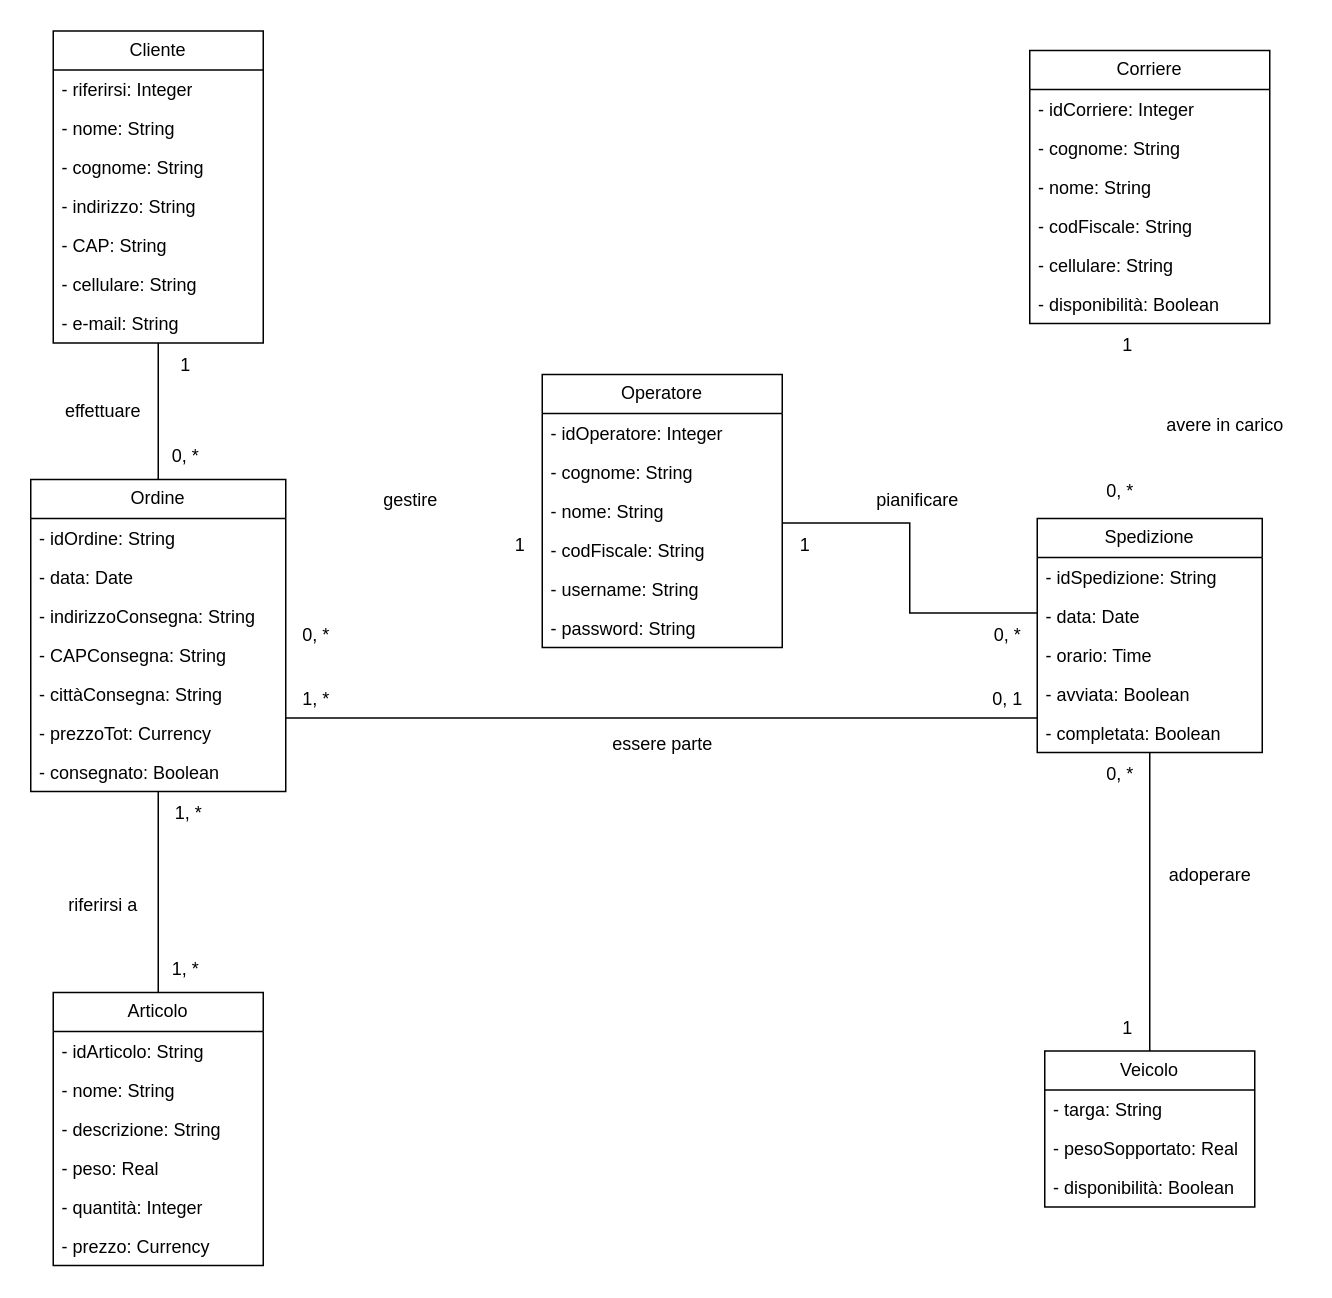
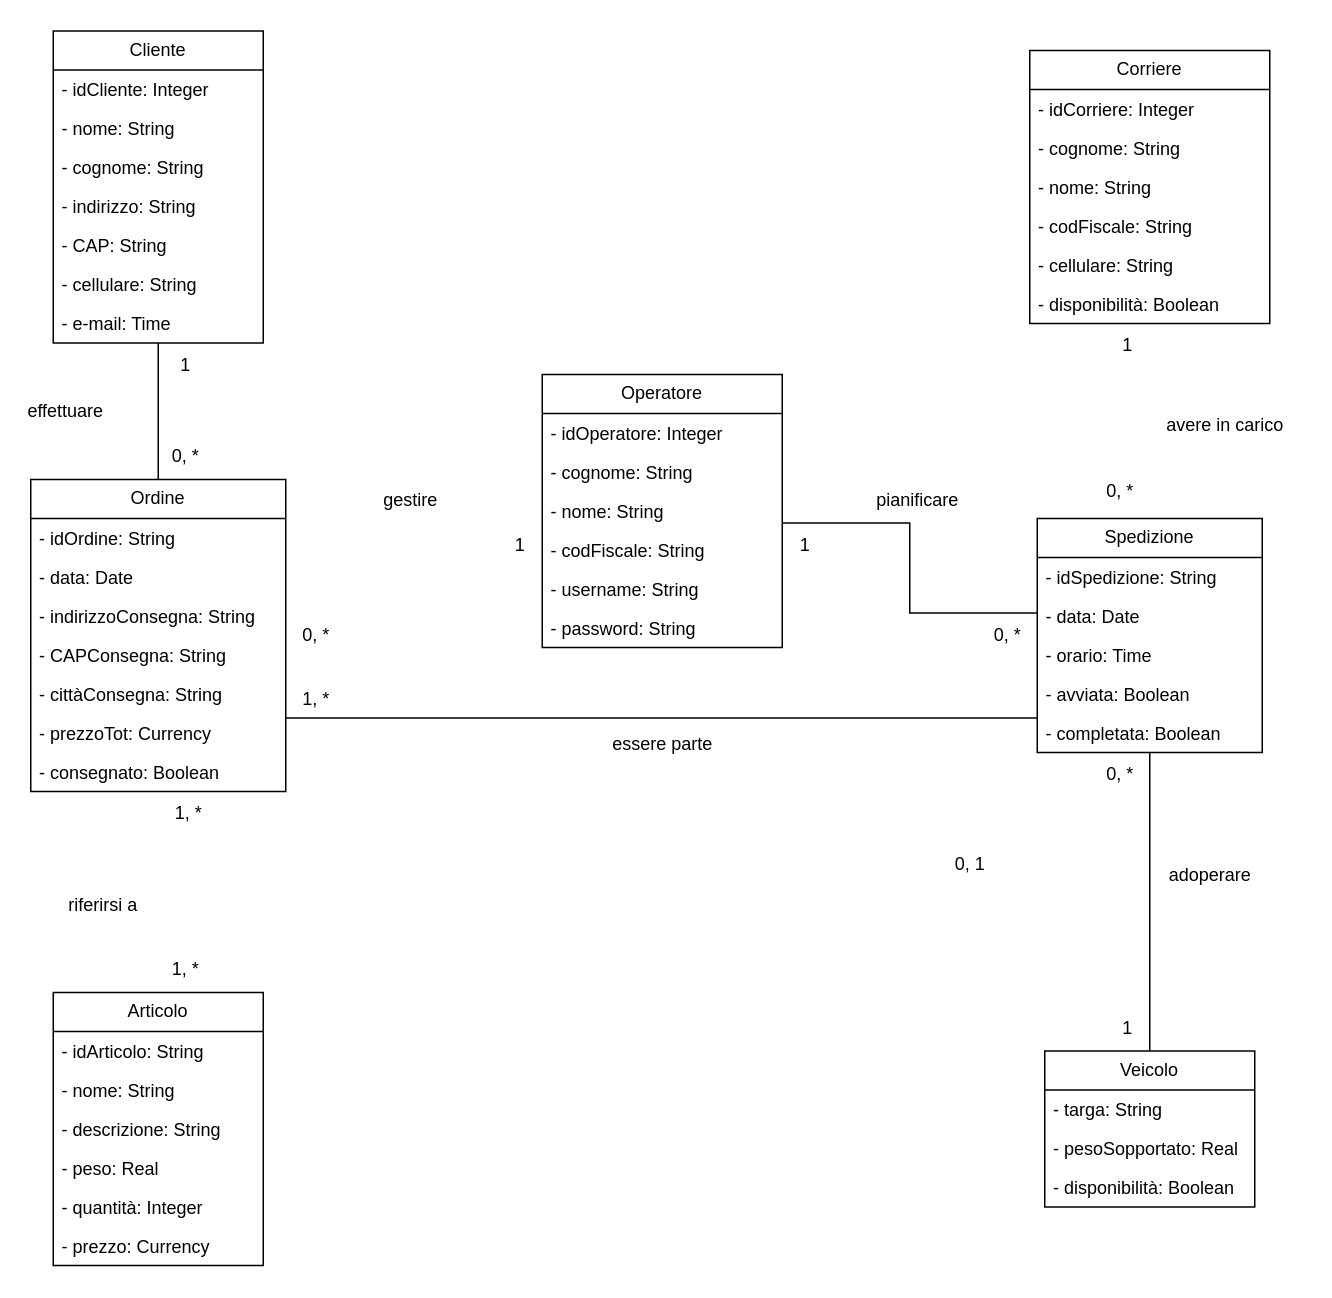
node "- riferirsi: Integer": label "- riferirsi: Integer" -> "- idCliente: Integer"
node "- e-mail: String": label "- e-mail: String" -> "- e-mail: Time"
node "effettuare": moved (103, 412) -> (65, 412)
node "0, 1": moved (1007, 700) -> (970, 865)
edge "Ordine" -- "Articolo": removed
